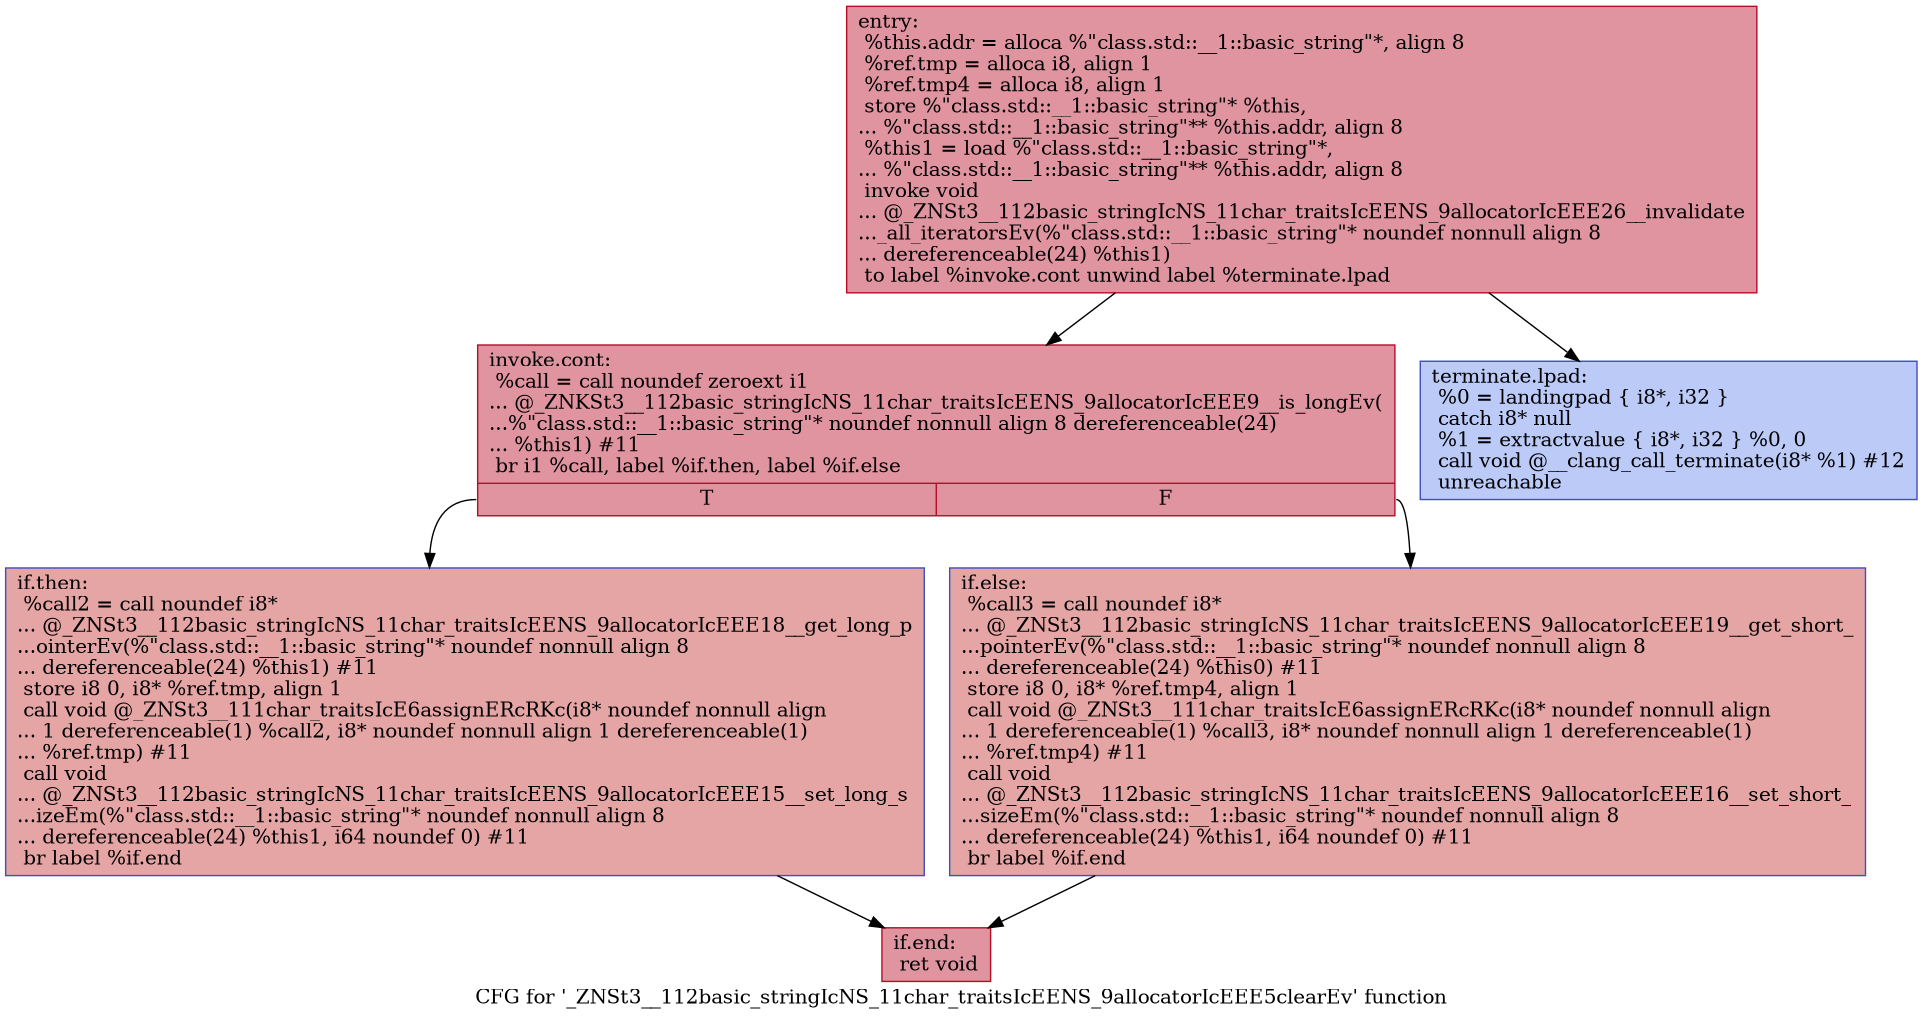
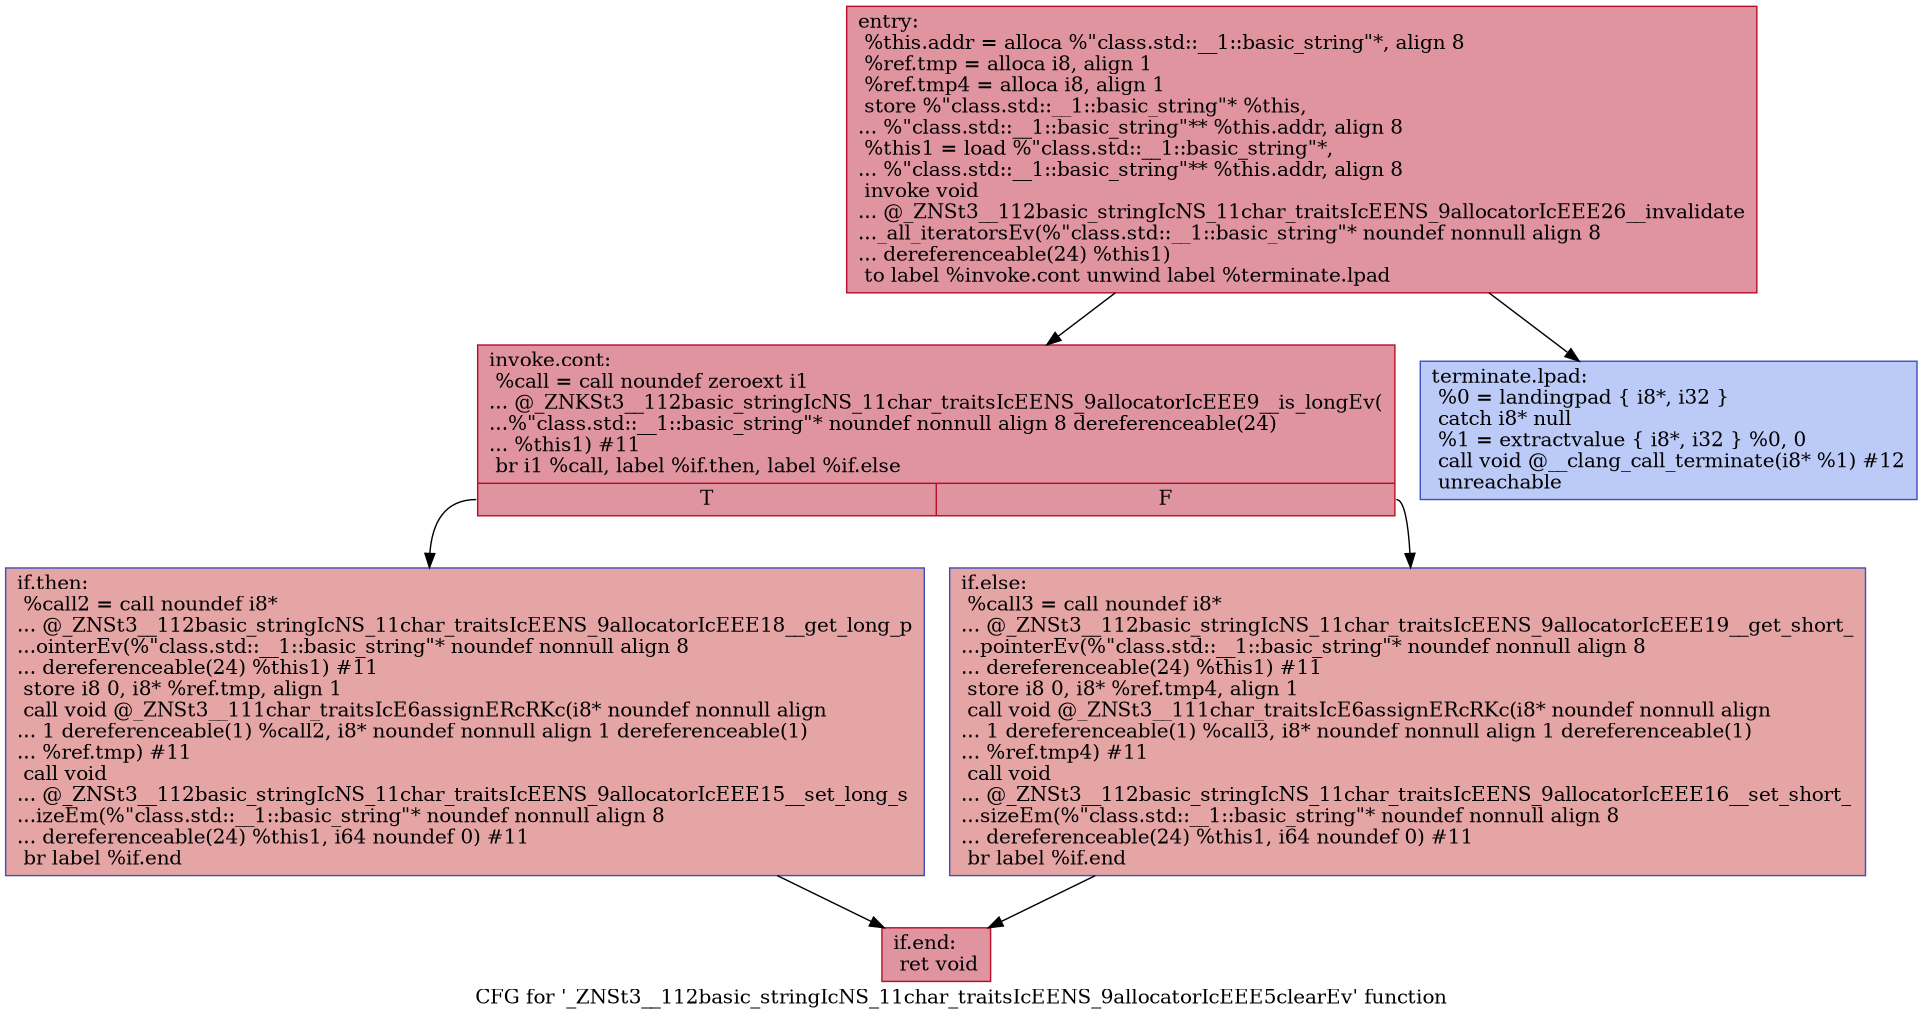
node "if.else:": text "... dereferenceable(24) %this0) #11" -> "... dereferenceable(24) %this1) #11"
